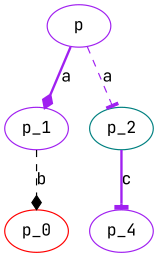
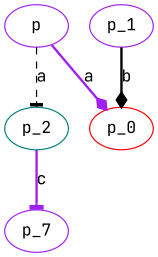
edge "p" -> "p_1": now "p" -> "p_0"
edge "p" -> "p_2": color purple -> black
edge "p_1" -> "p_0": style dashed -> bold
node "p_4": label "p_4" -> "p_7"
